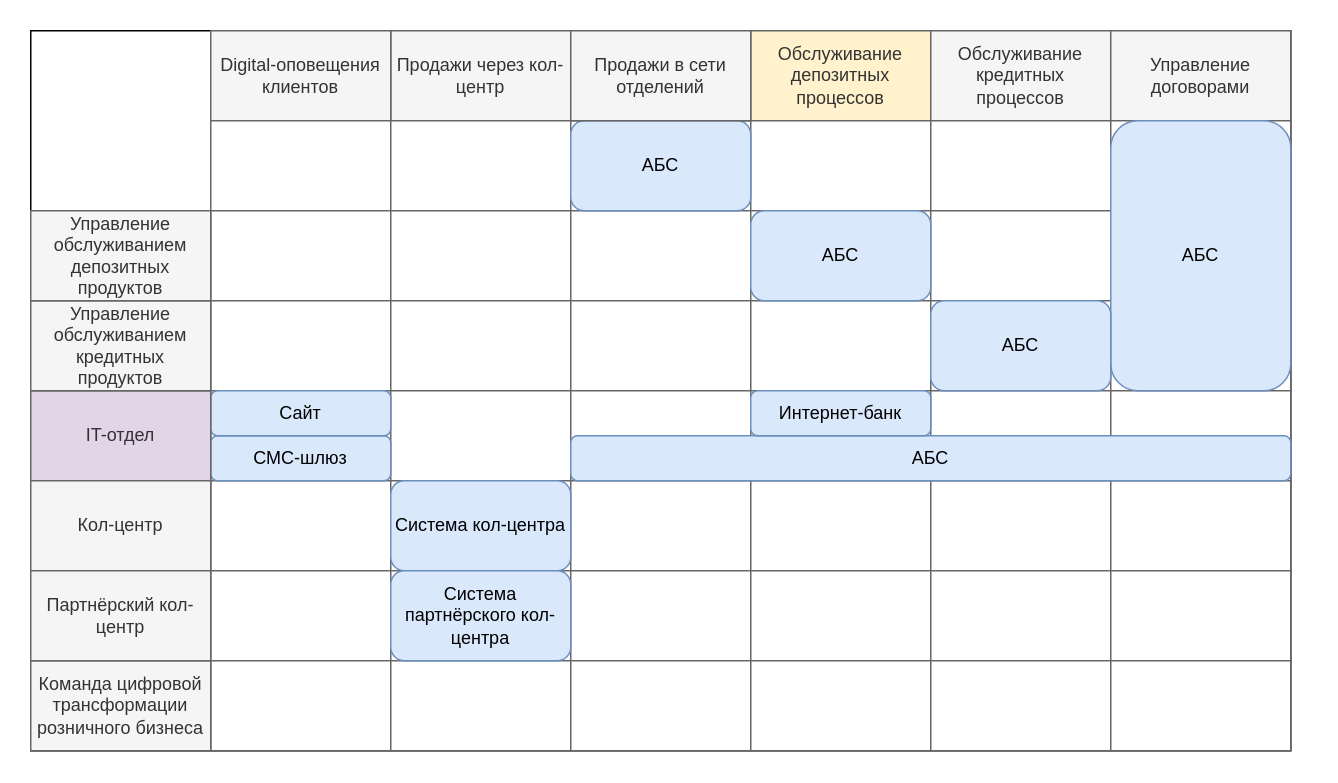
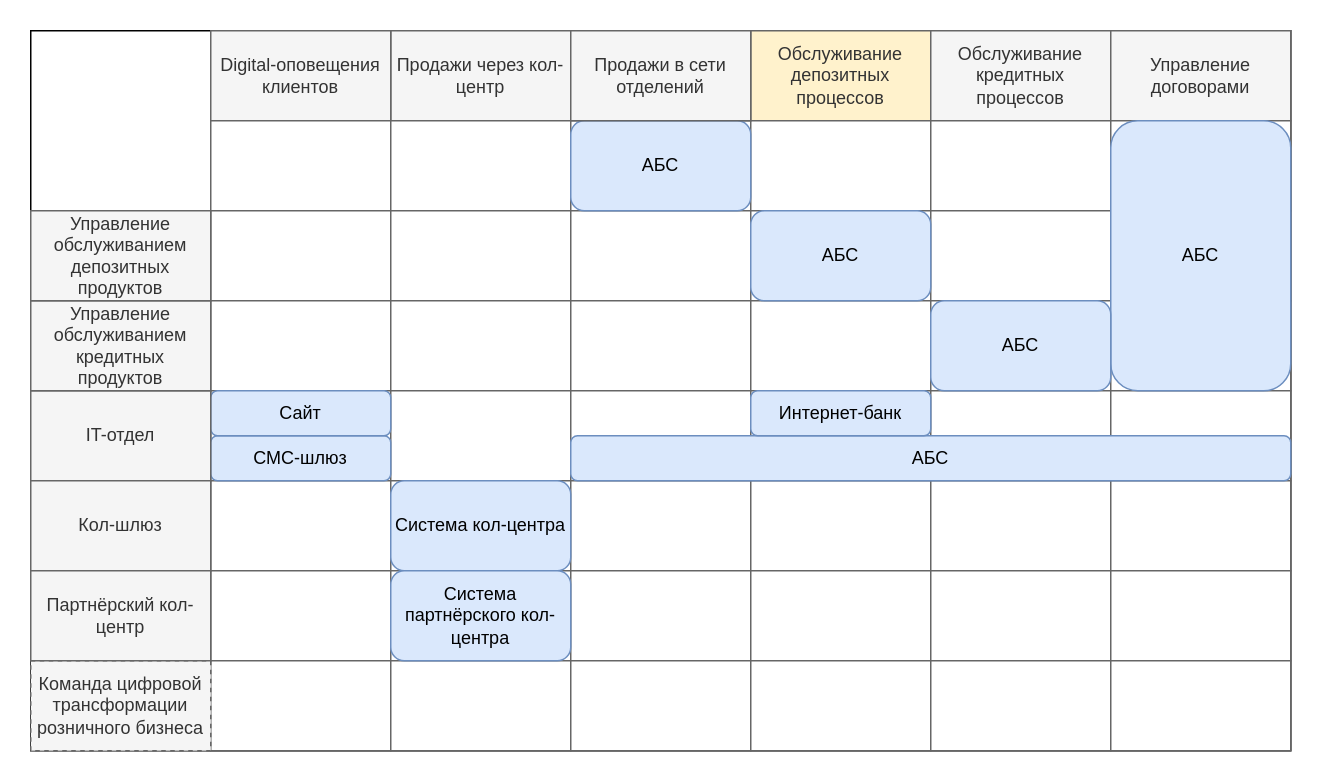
node "IT-отдел": fillcolor #e1d5e7 -> #f5f5f5
node "Кол-центр": label "Кол-центр" -> "Кол-шлюз"
node "Команда цифровой трансформации розничного бизнеса": style solid -> dashed
